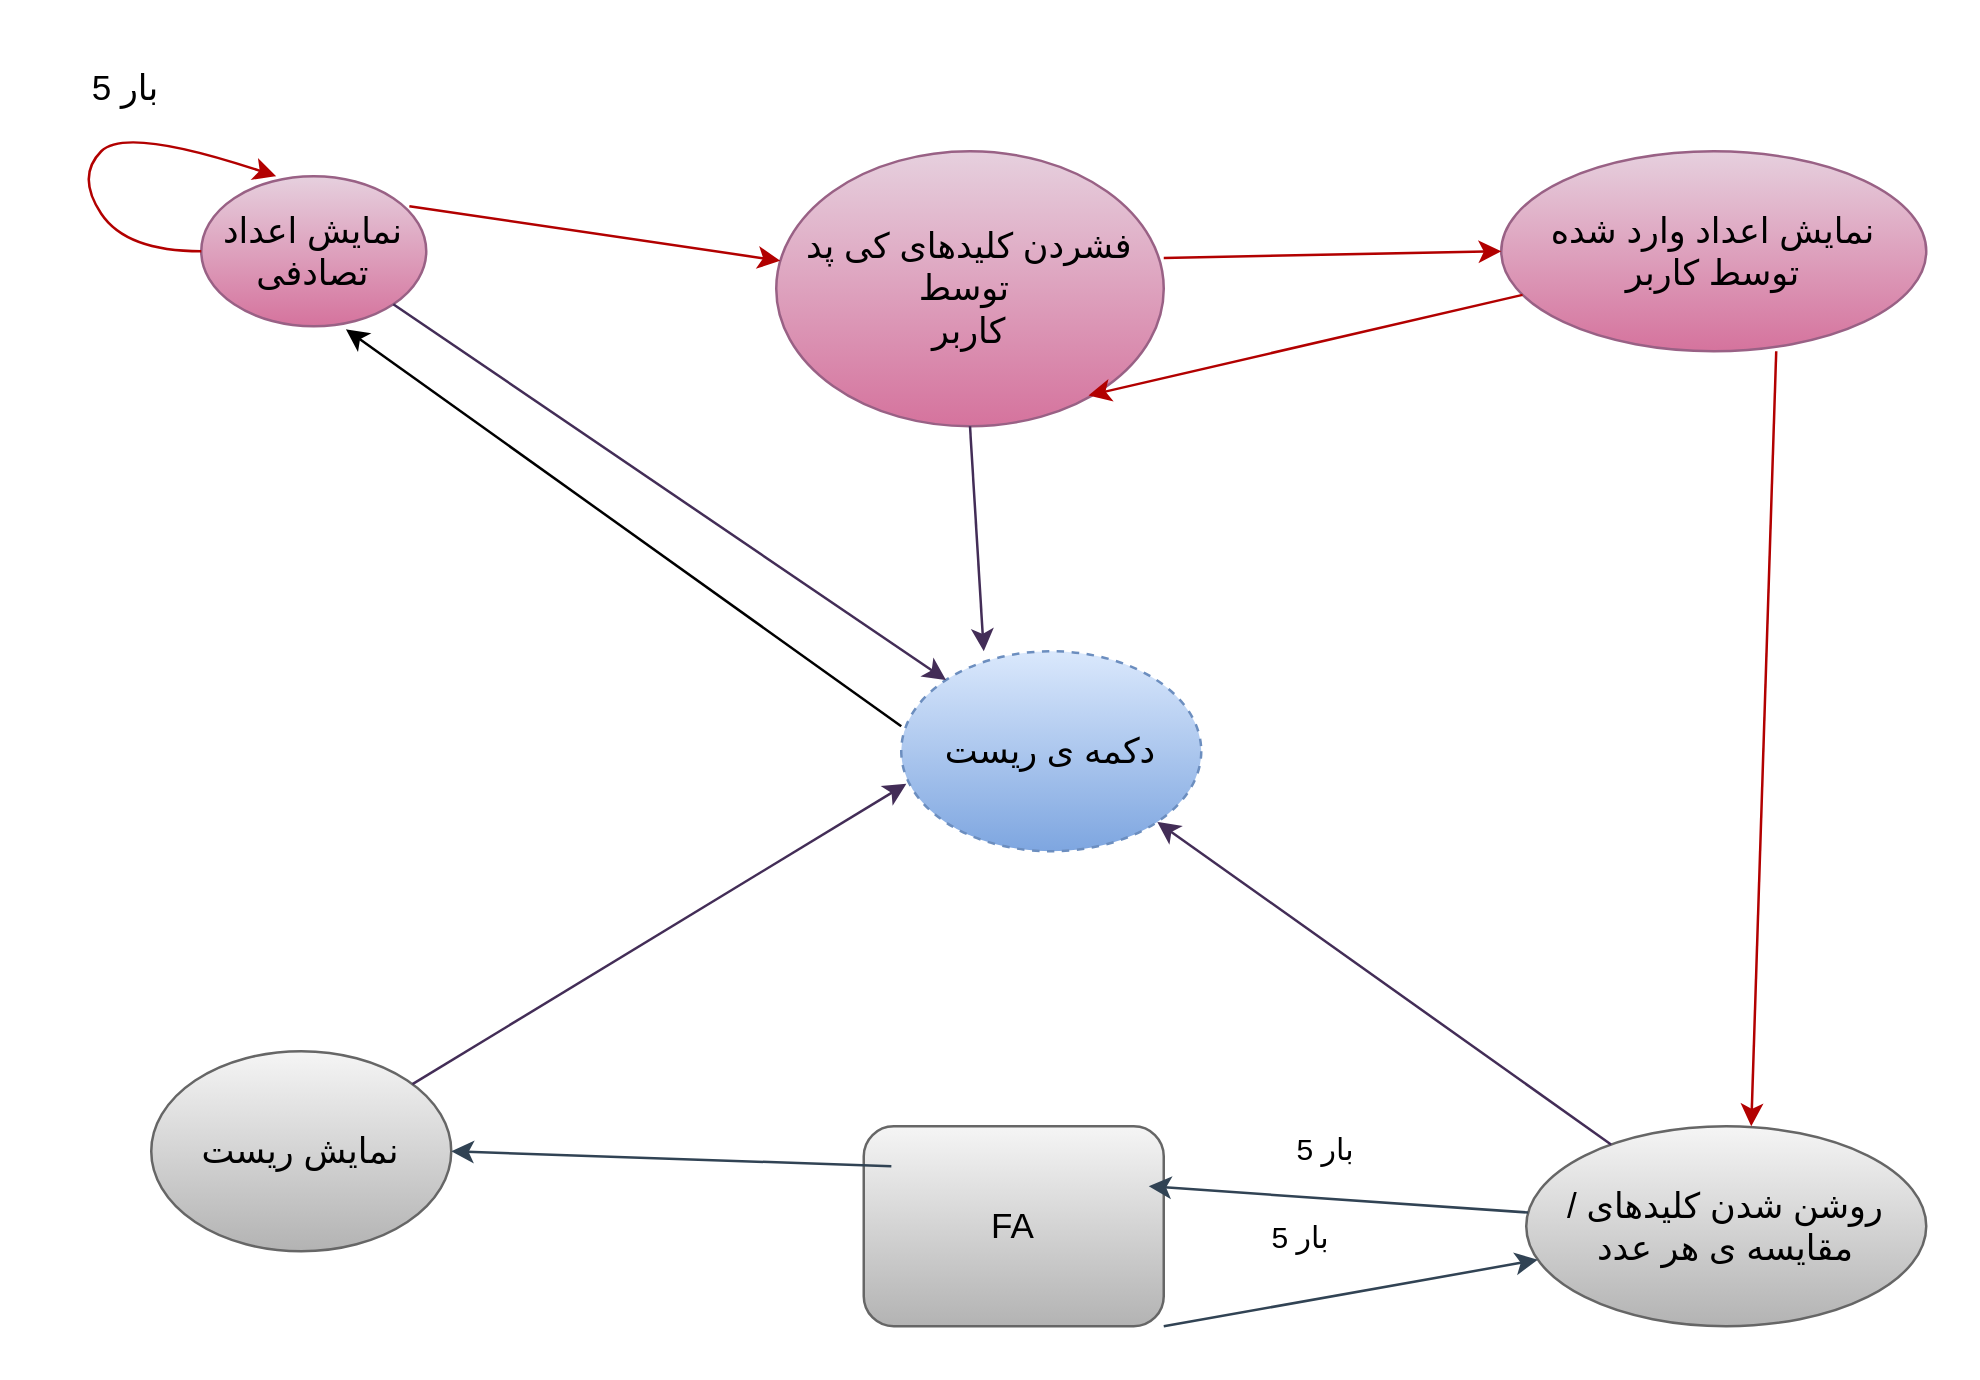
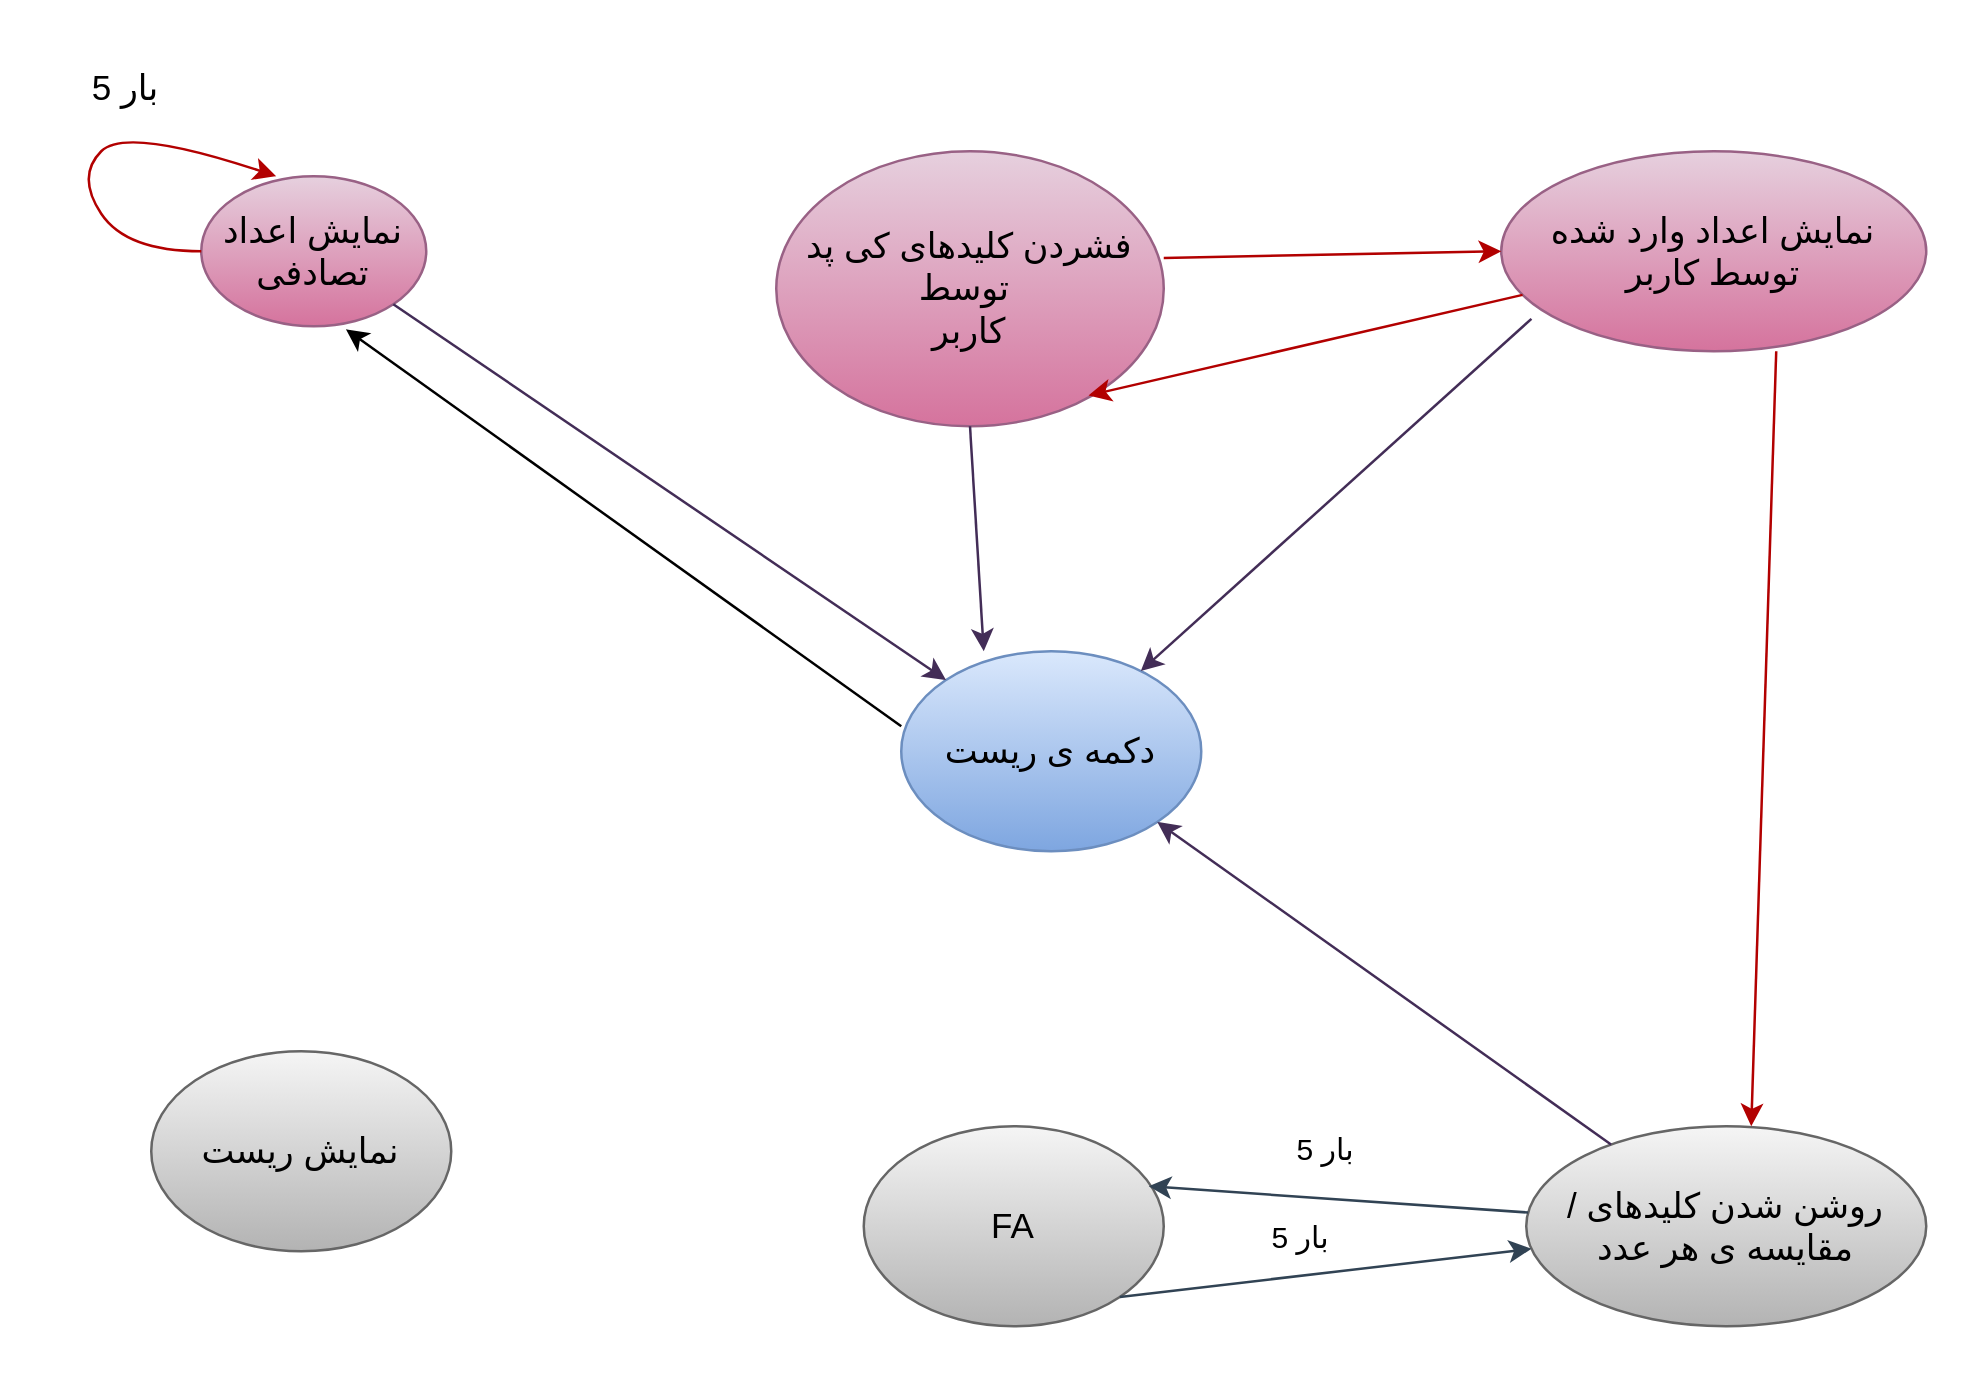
edge "نمایش اعداد تصادفی" -> "فشردن کلیدهای کی پد توسط کاربر": removed
edge "نمایش اعداد وارد شده توسط کاربر" -> "دکمه ی ریست": added
node "دکمه ی ریست": style dashed -> solid
edge "نمایش ریست" -> "دکمه ی ریست": removed
edge "FA" -> "نمایش ریست": removed
node "FA": shape rounded rectangle -> ellipse
